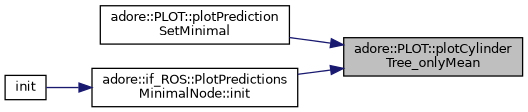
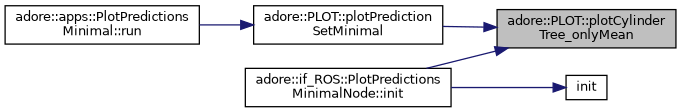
node "adore::apps::PlotPredictions Minimal::run": added
edge "init" -> "adore::if_ROS::PlotPredictions MinimalNode::init": reversed
